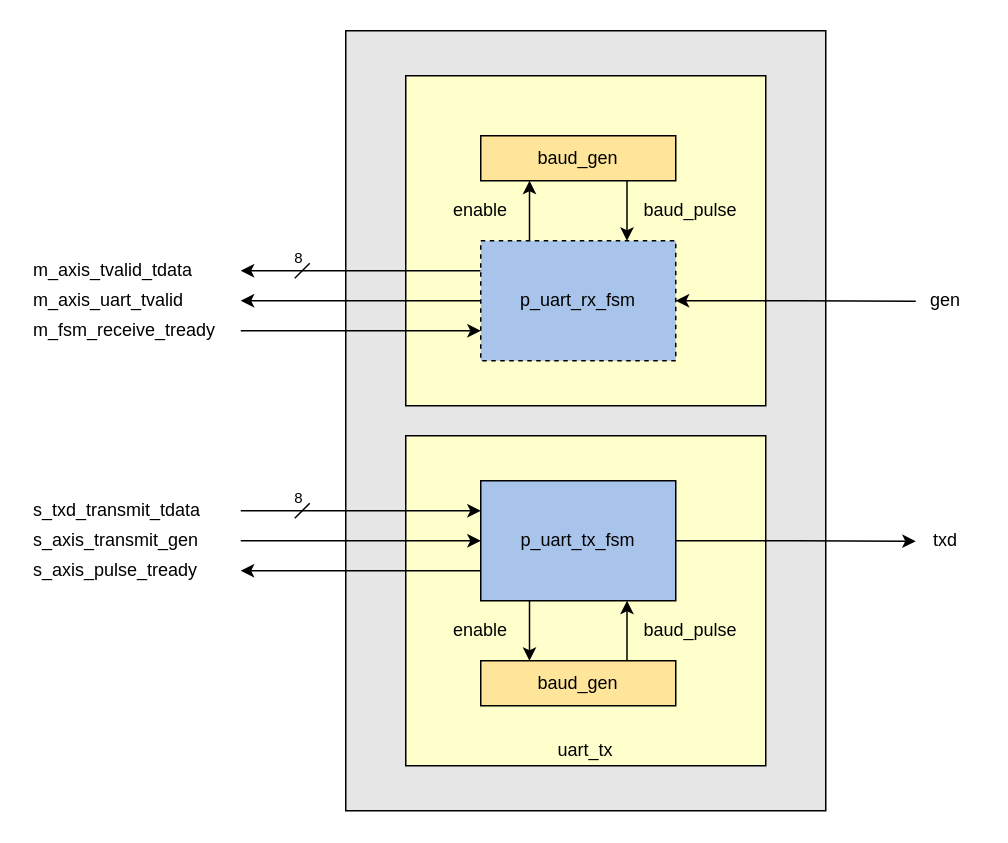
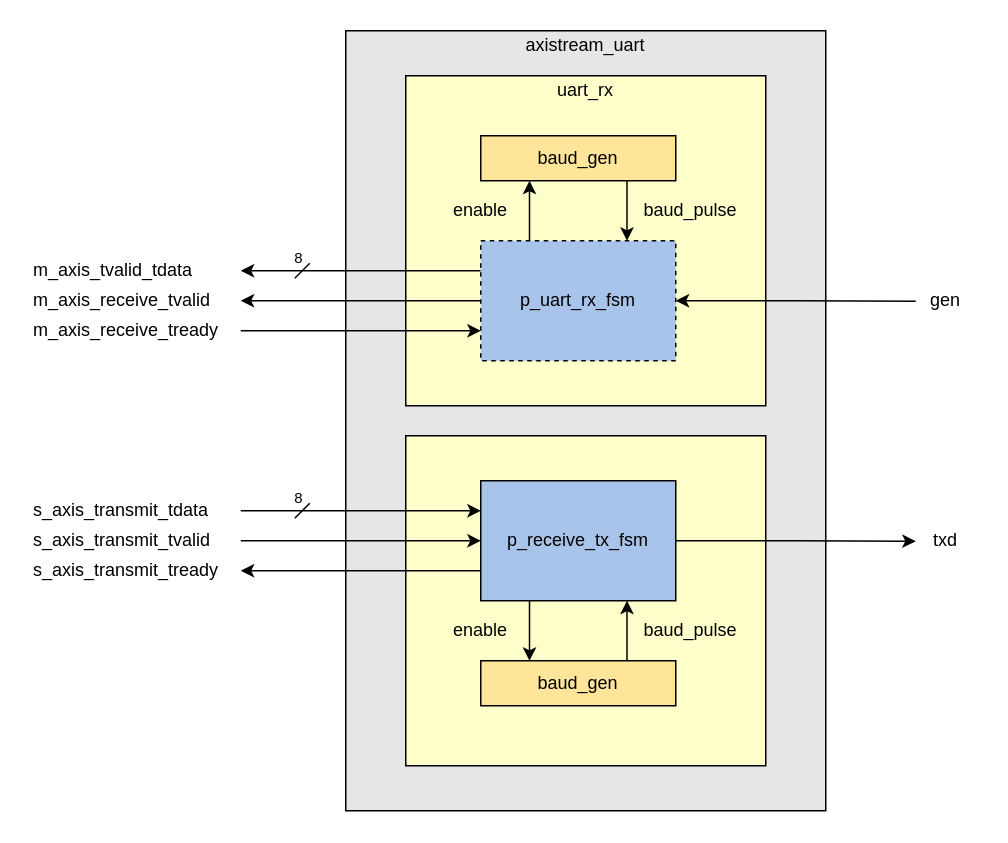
node "axistream_uart": added
node "uart_rx": added
node "m_axis_uart_tvalid": label "m_axis_uart_tvalid" -> "m_axis_receive_tvalid"
node "m_fsm_receive_tready": label "m_fsm_receive_tready" -> "m_axis_receive_tready"
node "s_txd_transmit_tdata": label "s_txd_transmit_tdata" -> "s_axis_transmit_tdata"
node "s_axis_transmit_gen": label "s_axis_transmit_gen" -> "s_axis_transmit_tvalid"
node "p_uart_tx_fsm": label "p_uart_tx_fsm" -> "p_receive_tx_fsm"
node "s_axis_pulse_tready": label "s_axis_pulse_tready" -> "s_axis_transmit_tready"
node "uart_tx": removed
